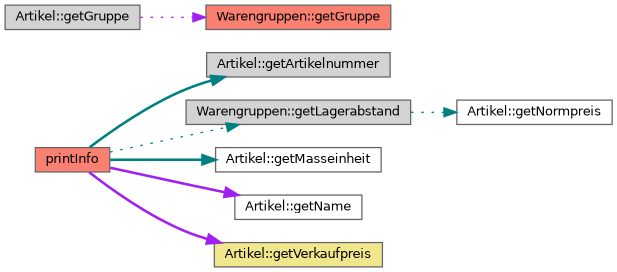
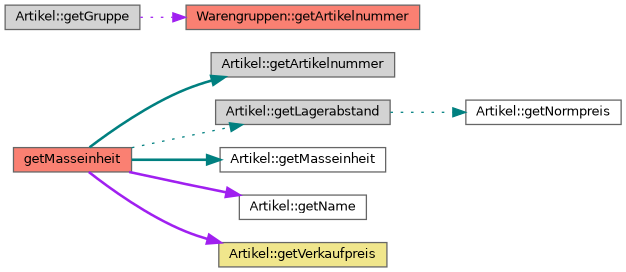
node "Warengruppen::getGruppe": label "Warengruppen::getGruppe" -> "Warengruppen::getArtikelnummer"
node "Warengruppen::getLagerabstand": label "Warengruppen::getLagerabstand" -> "Artikel::getLagerabstand"
node "printInfo": label "printInfo" -> "getMasseinheit"
